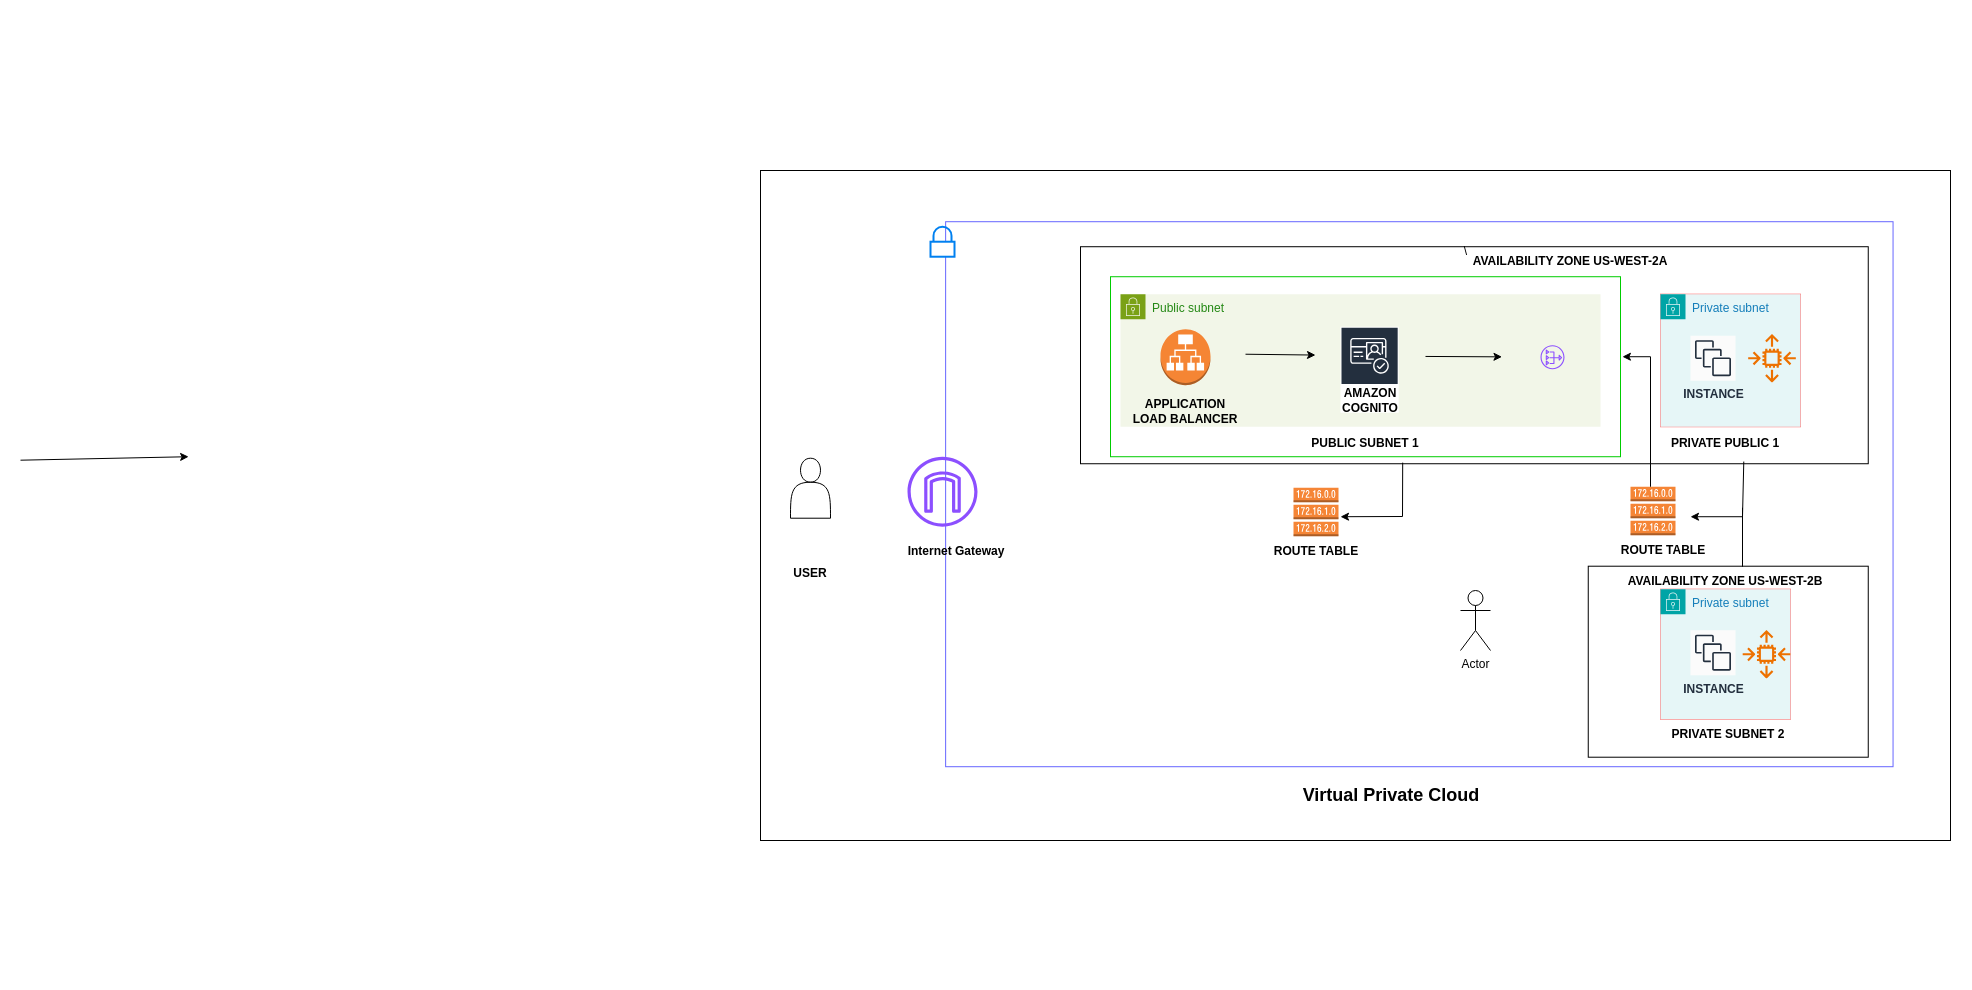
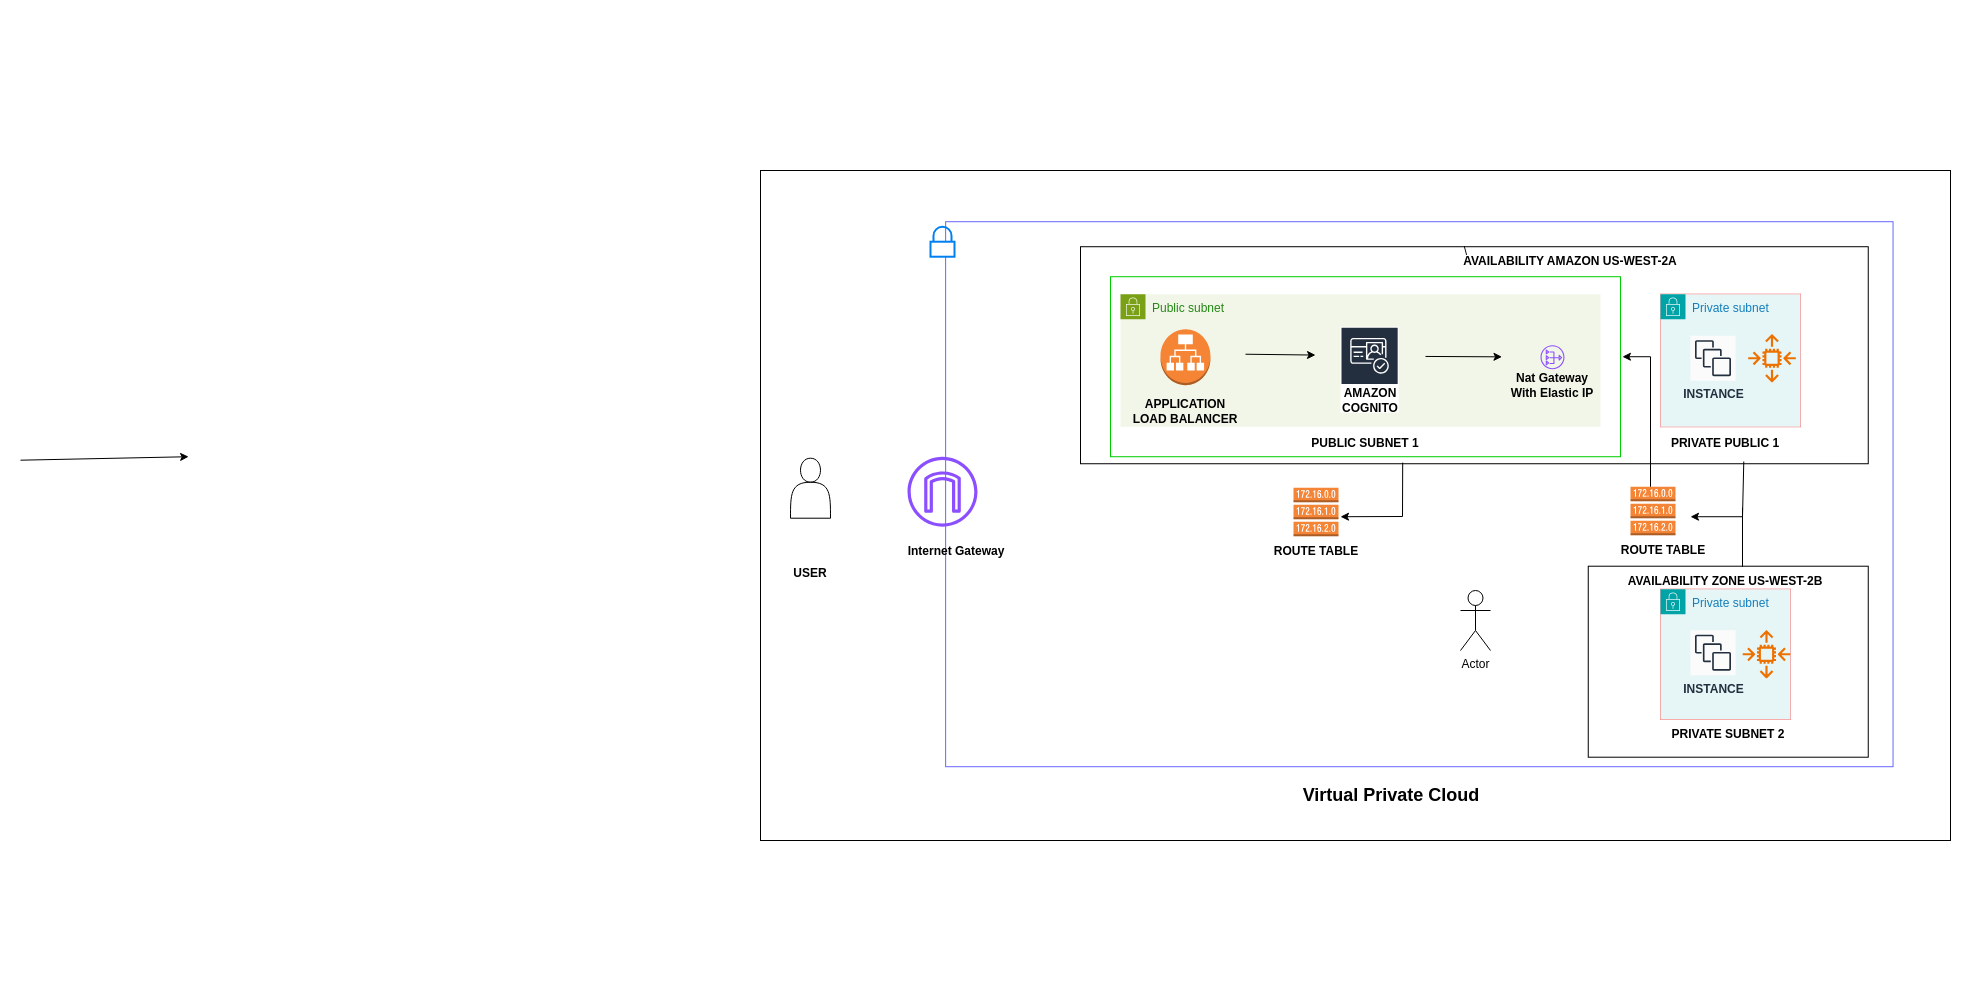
node "AVAILABILITY ZONE US-WEST-2A": label "AVAILABILITY ZONE US-WEST-2A" -> "AVAILABILITY AMAZON US-WEST-2A"
node "Nat Gateway With Elastic IP": added
